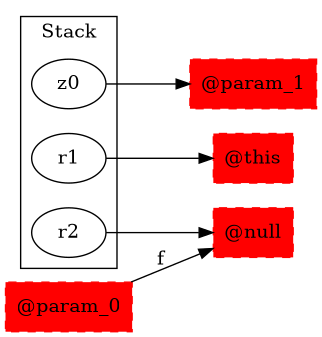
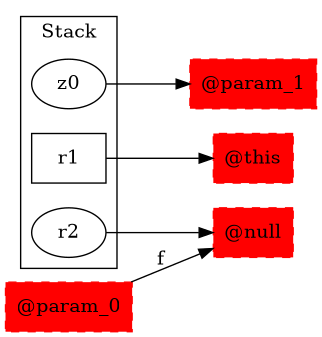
node "r1": shape ellipse -> box
